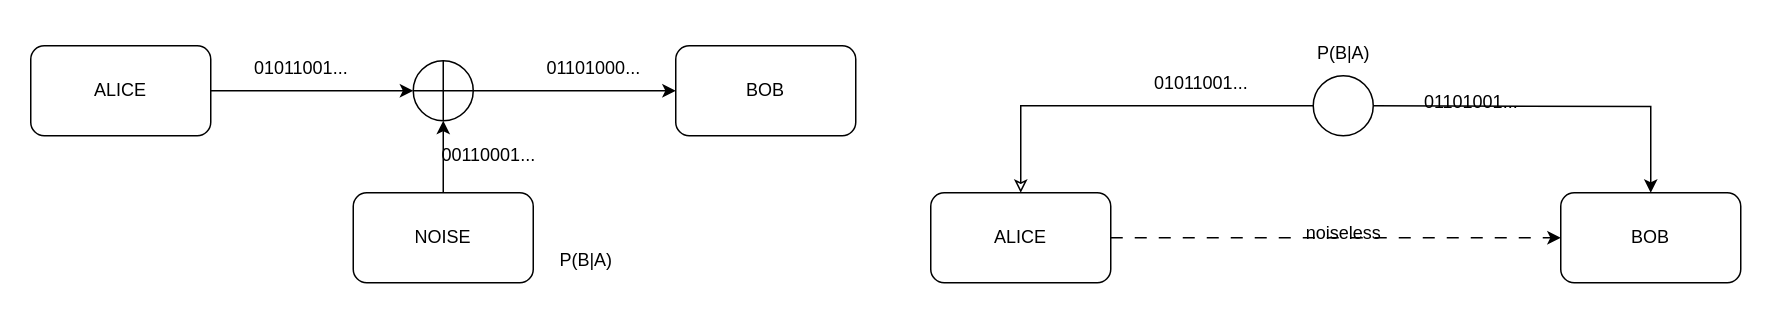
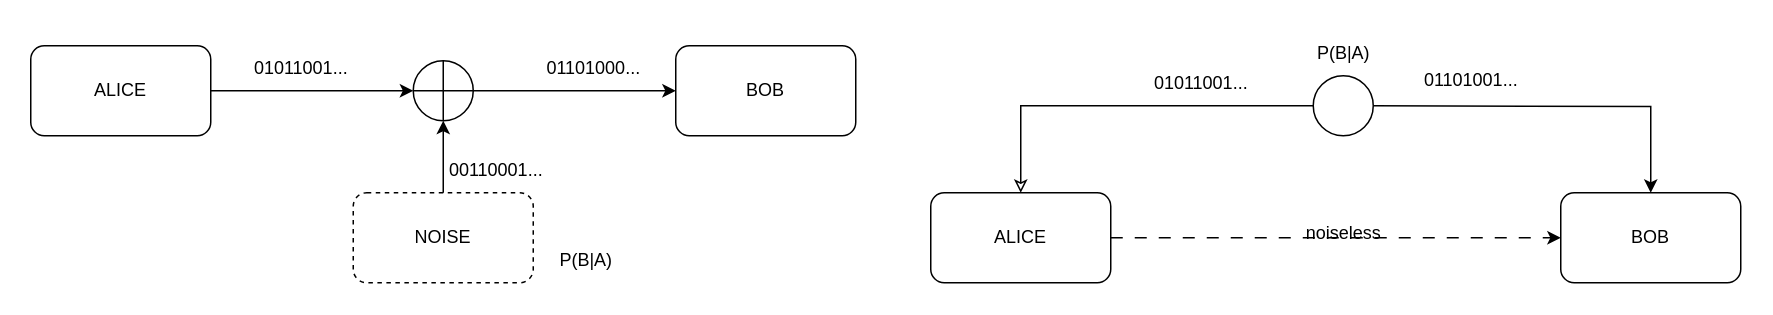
node "01101001...": moved (1471, 103) -> (1471, 80)
node "00110001...": moved (488, 155) -> (496, 170)
node "NOISE": style solid -> dashed
